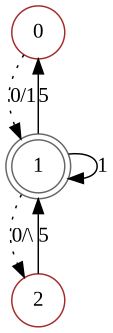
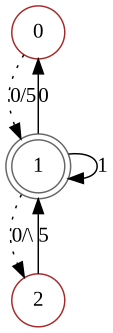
edge "0" -> "1": label "0/1" -> "0/5"
edge "1" -> "0": label "5" -> "0"
